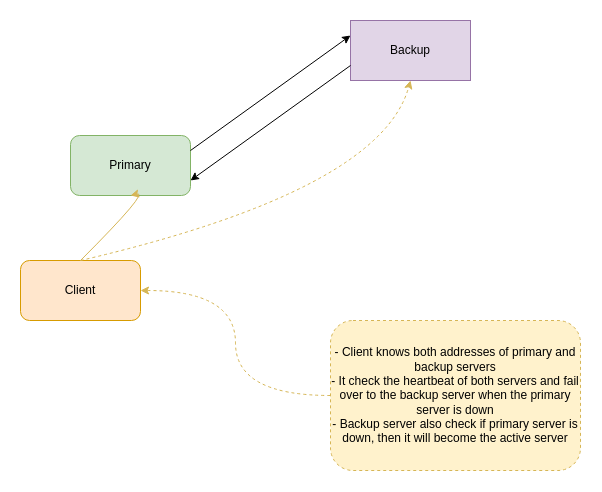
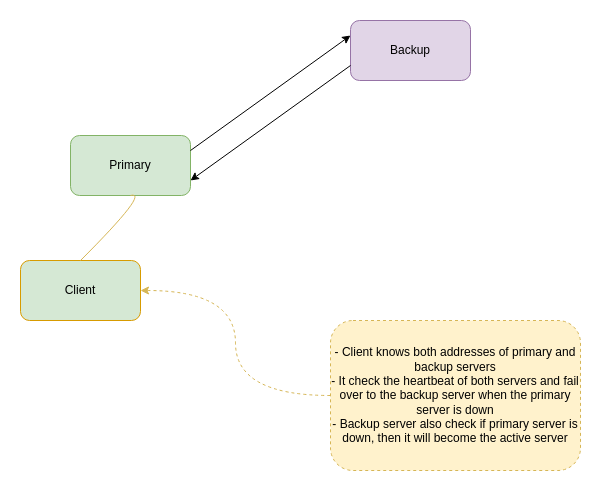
node "Backup": shape rectangle -> rounded rectangle
edge "Client" -> "Backup": removed
edge "Client" -> "Primary": arrowhead classic -> none
node "Client": fillcolor #ffe6cc -> #d5e8d4
